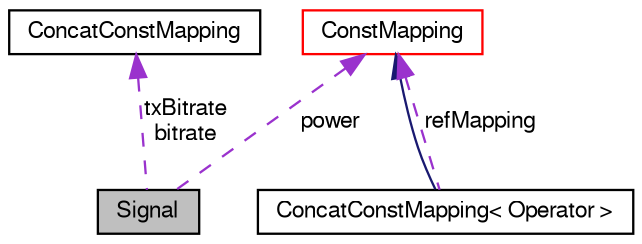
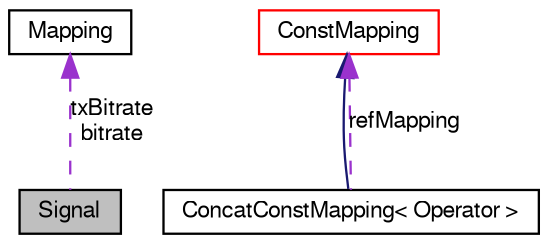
node "ConcatConstMapping": label "ConcatConstMapping" -> "Mapping"
edge "Signal" -> "ConstMapping": removed, label "power"
